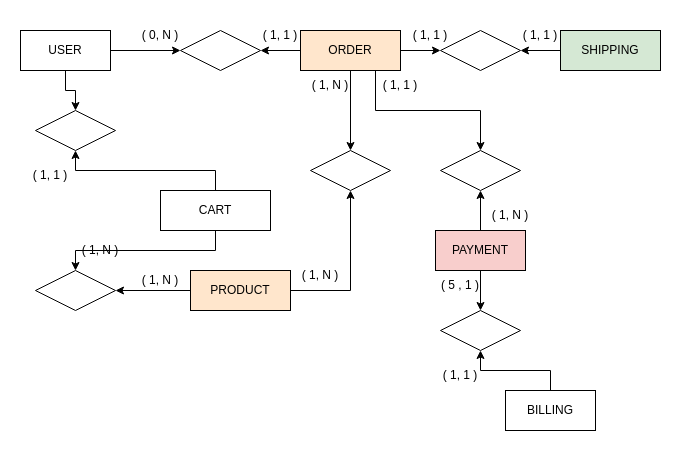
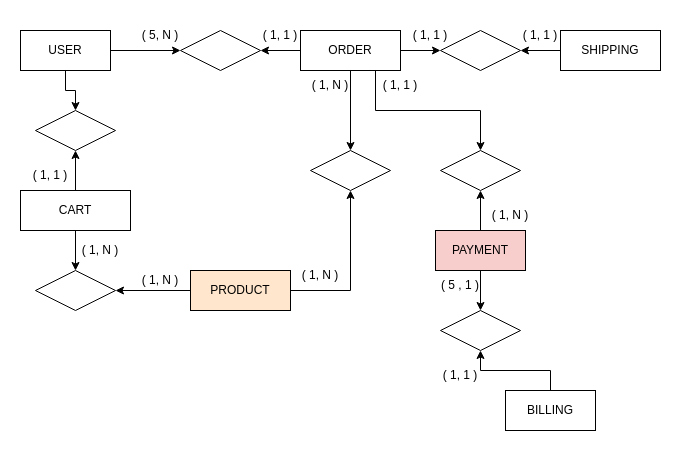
node "( 0, N )": label "( 0, N )" -> "( 5, N )"
node "ORDER": fillcolor #ffe6cc -> #ffffff
node "SHIPPING": fillcolor #d5e8d4 -> #ffffff
node "CART": moved (216, 211) -> (76, 211)
